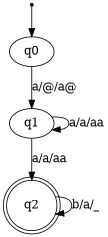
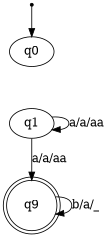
edge "q0" -> "q1": removed, label "a/@/a@"
node "q2": label "q2" -> "q9"
